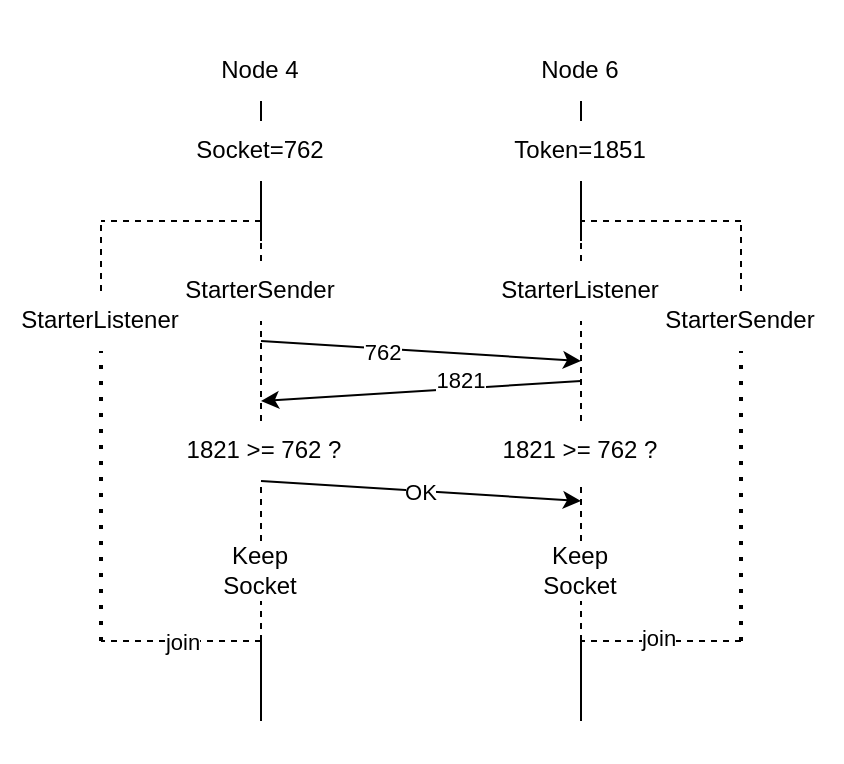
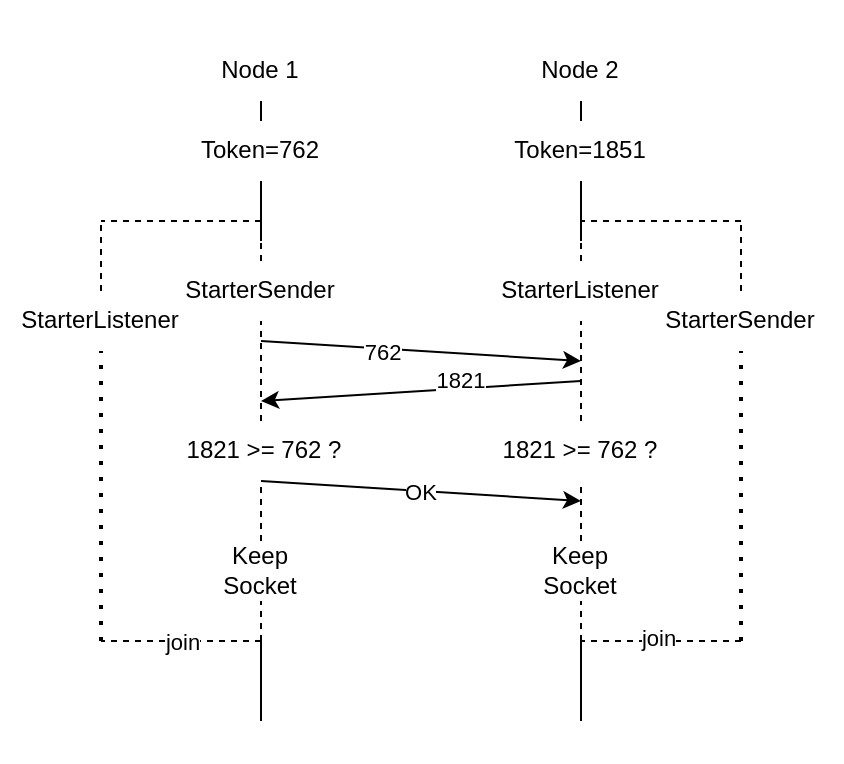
node "Node 4": label "Node 4" -> "Node 1"
node "Node 6": label "Node 6" -> "Node 2"
node "Socket=762": label "Socket=762" -> "Token=762"
